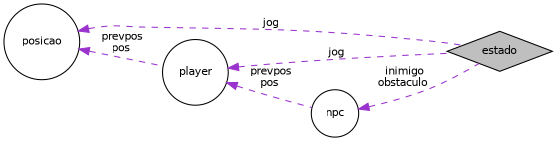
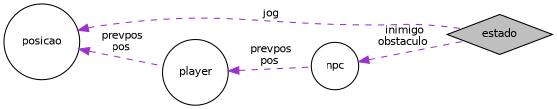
edge "estado" -> "player": removed, label "jog"
